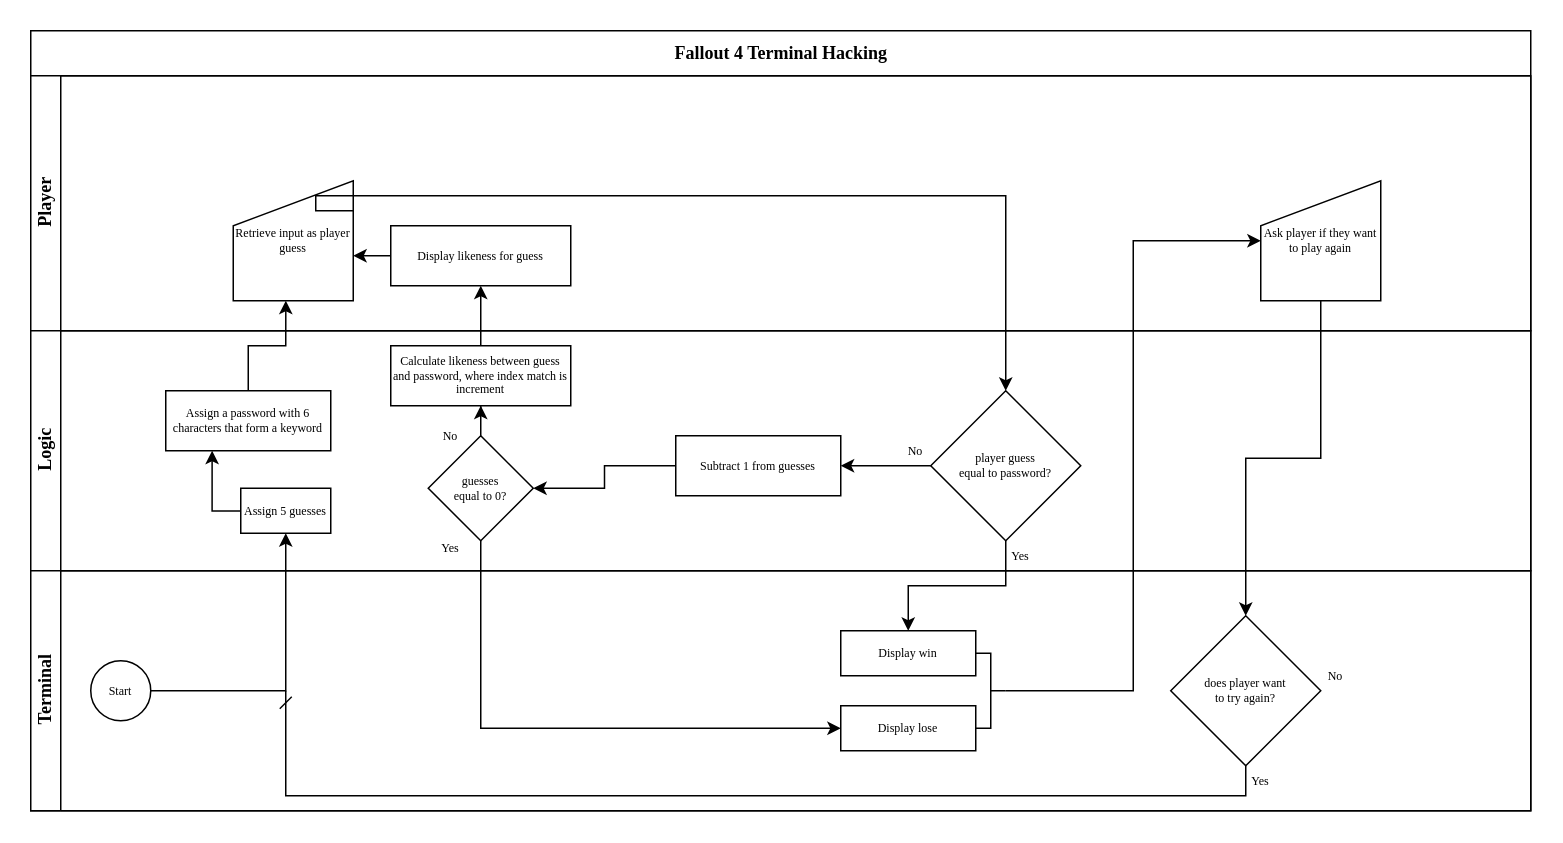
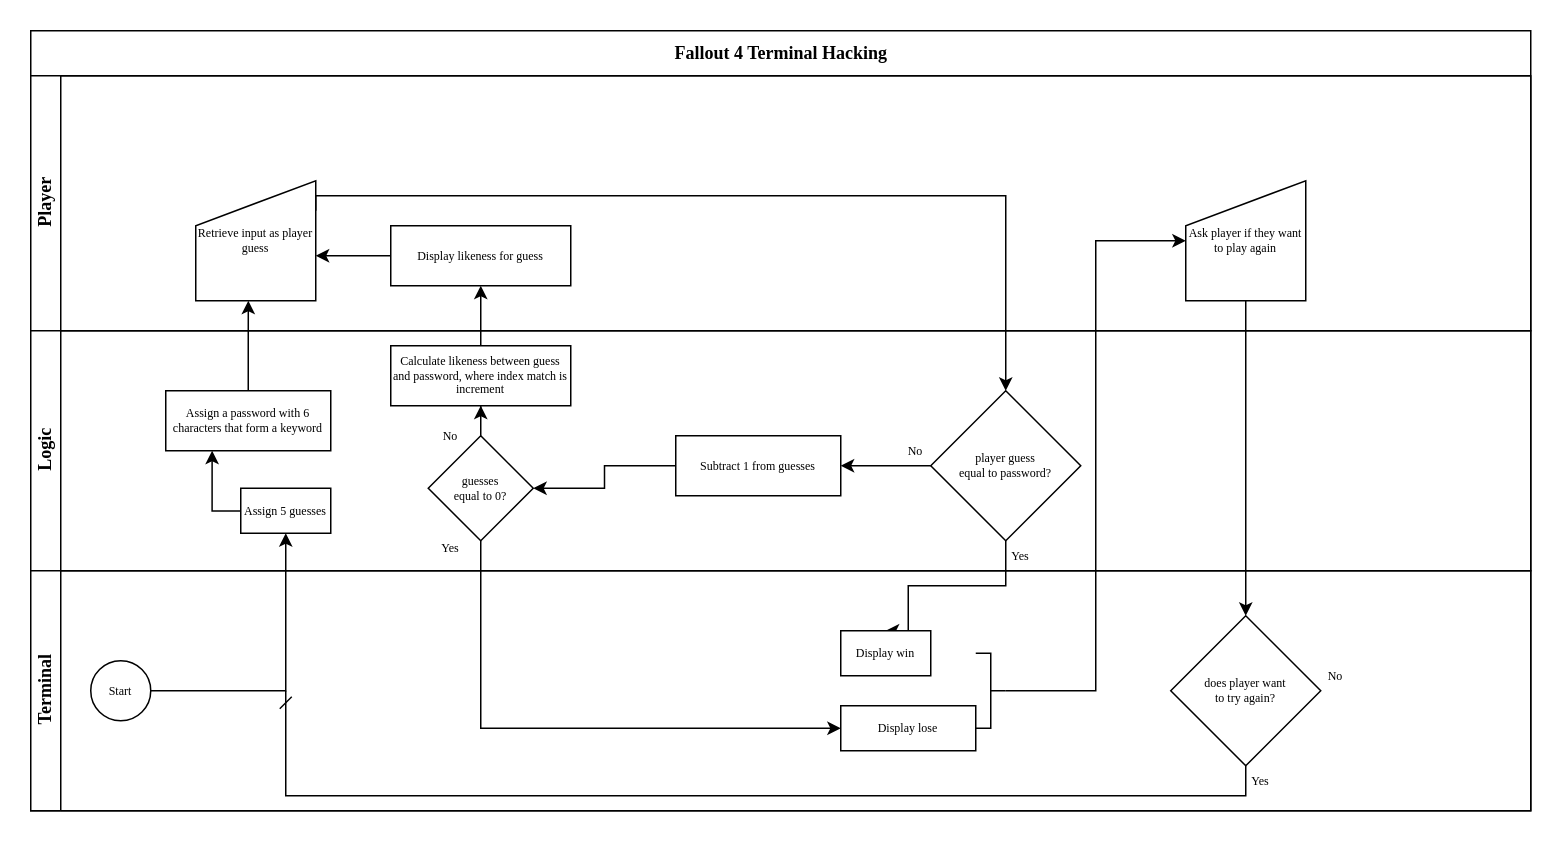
node "Retrieve input as player guess": moved (293, 241) -> (256, 241)
node "Ask player if they want to play again": moved (1321, 241) -> (1246, 241)
node "Display win": size 135x45 -> 90x45
